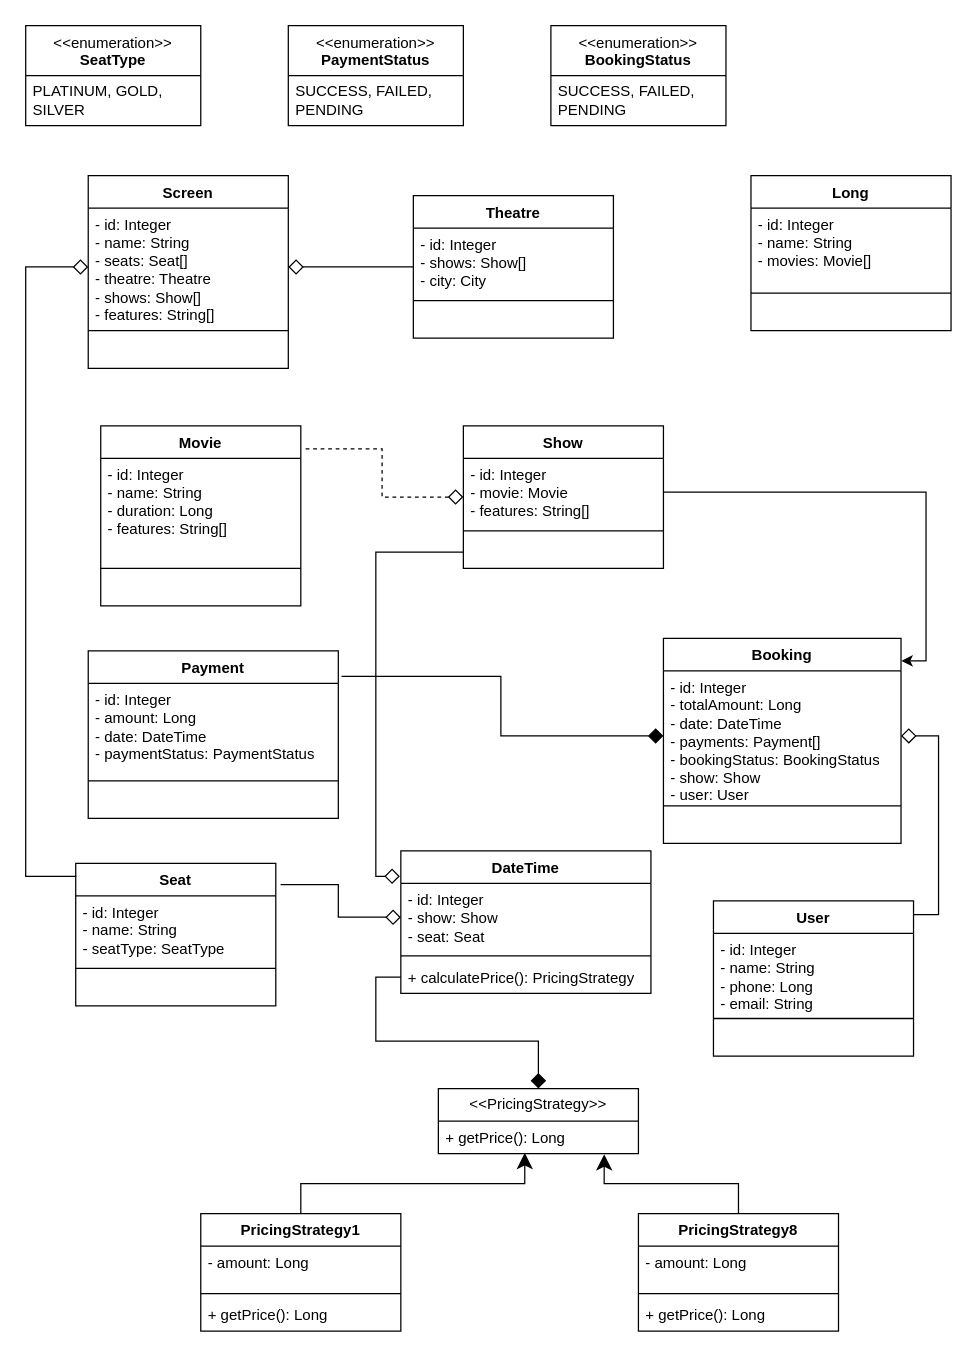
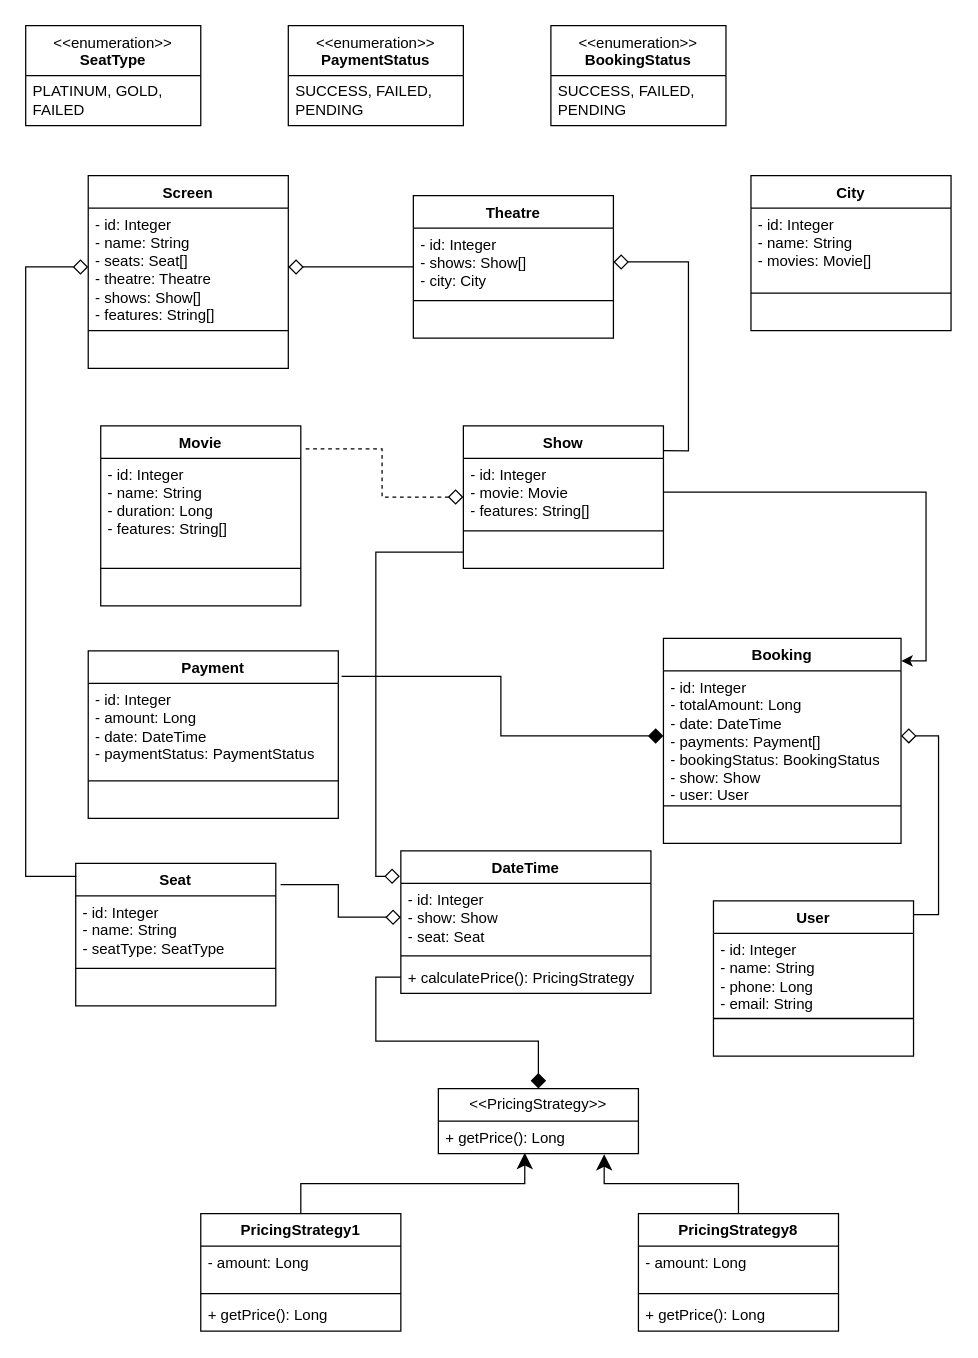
node "PLATINUM, GOLD, SILVER": label "PLATINUM, GOLD, SILVER" -> "PLATINUM, GOLD, FAILED"
node "Long": label "Long" -> "City"
edge "Show" -> "- id: Integer - shows: Show[] - city: City": added
